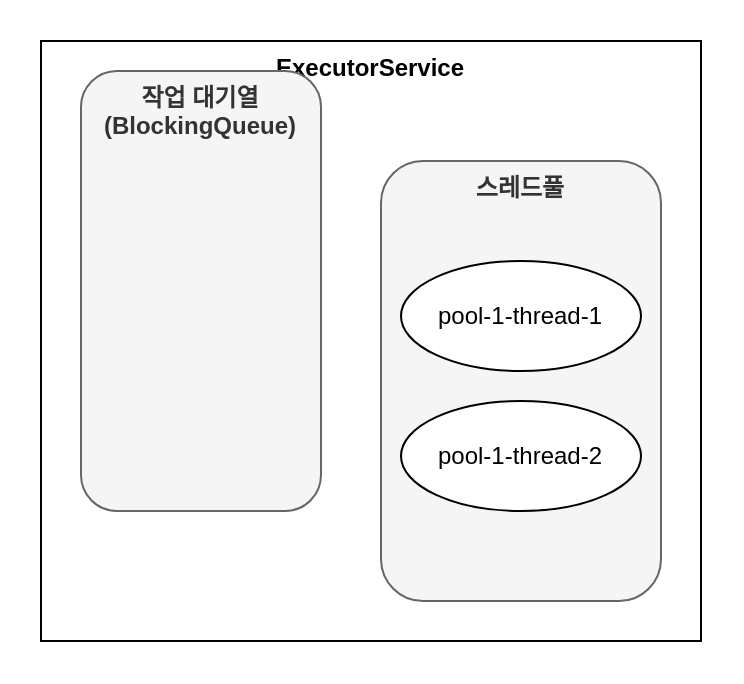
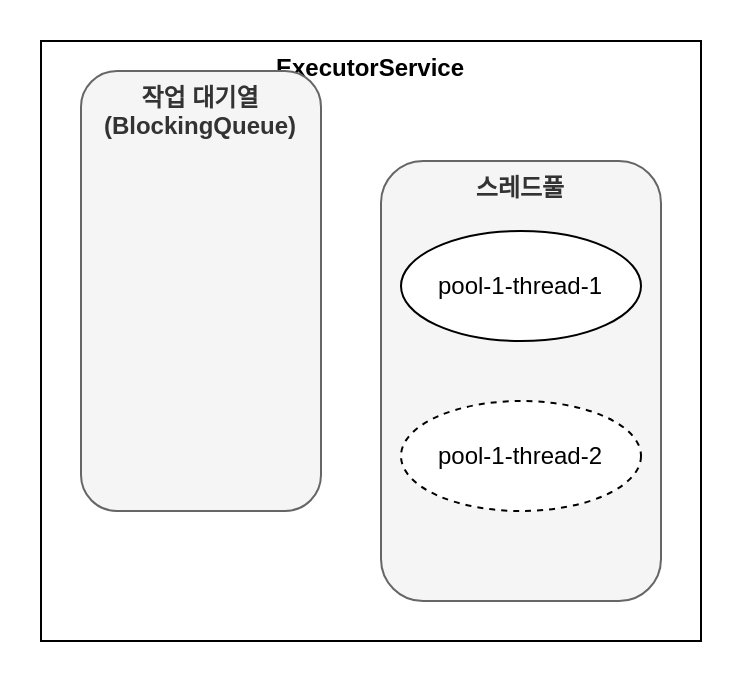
node "pool-1-thread-1": moved (521, 316) -> (521, 286)
node "pool-1-thread-2": style solid -> dashed
